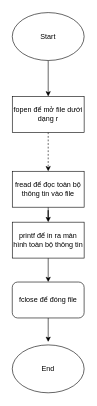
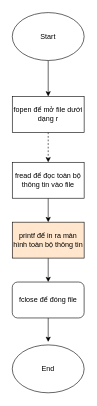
node "fread để đọc toàn bộ thông tin vào file": moved (48, 189) -> (48, 180)
node "printf để in ra màn hình toàn bộ thông tin": fillcolor #ffffff -> #ffe6cc
